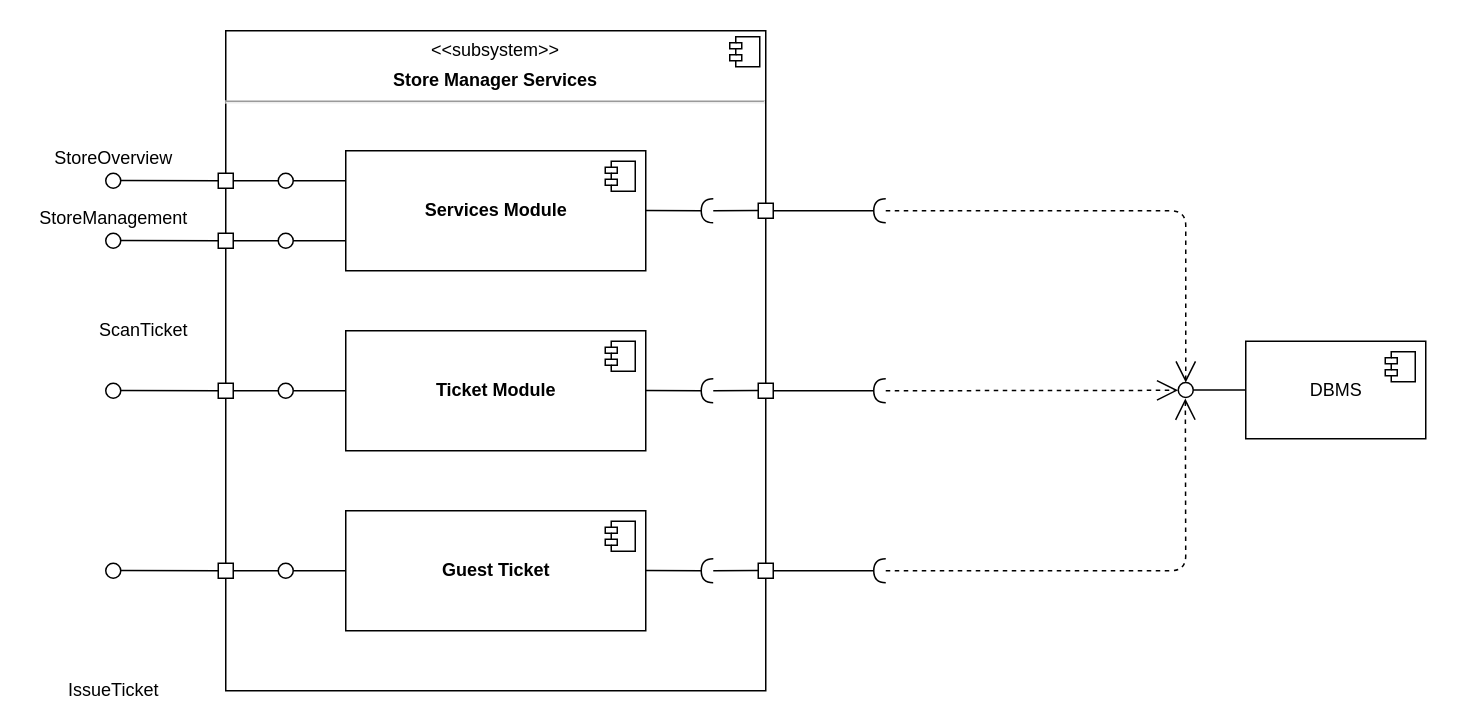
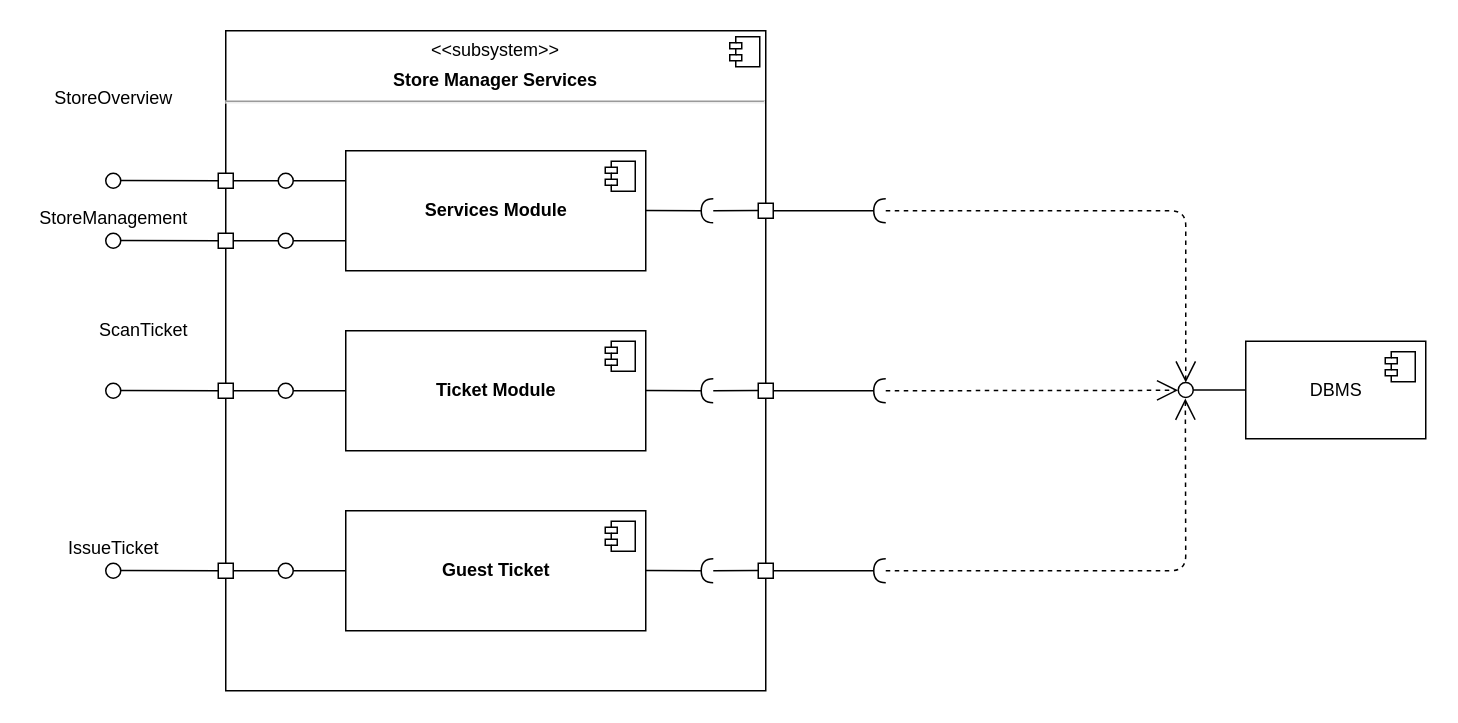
node "StoreOverview": moved (113, 158) -> (113, 98)
node "IssueTicket": moved (113, 691) -> (113, 548)
